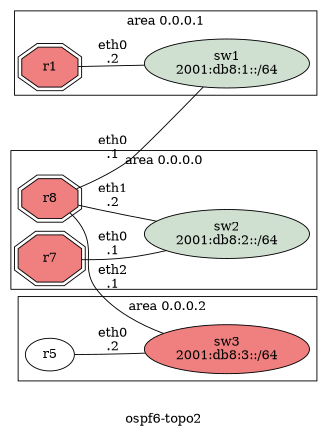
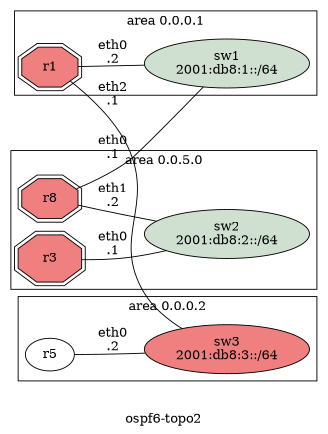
cluster "area 0.0.0.0": label "area 0.0.0.0" -> "area 0.0.5.0"
node "r7": label "r7" -> "r3"
edge "r8" -- "sw3 2001:db8:3::/64": now "r1" -- "sw3 2001:db8:3::/64"
